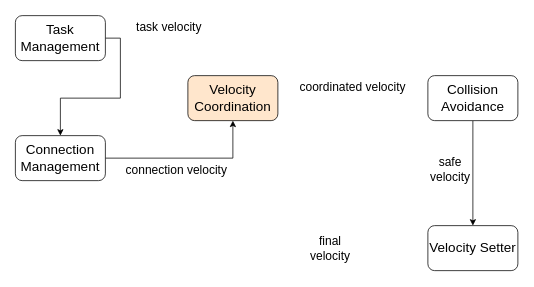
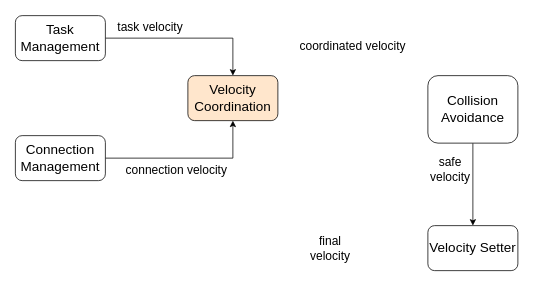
node "task velocity": moved (169, 27) -> (150, 27)
edge "Task Management" -> "Connection Management": now "Task Management" -> "Velocity Coordination"
node "coordinated velocity": moved (353, 87) -> (353, 45)
node "Collision Avoidance": size 90x45 -> 90x68
